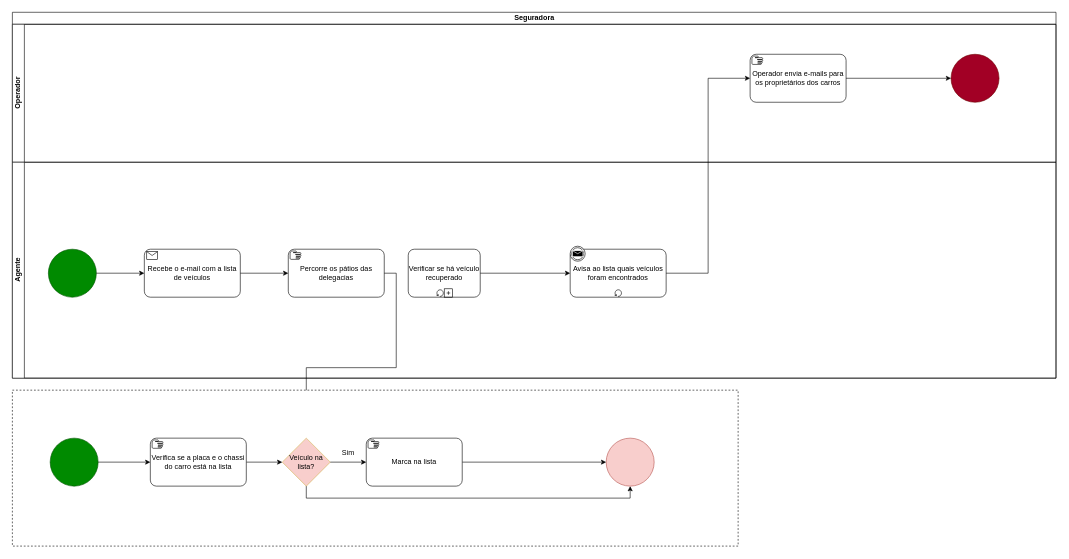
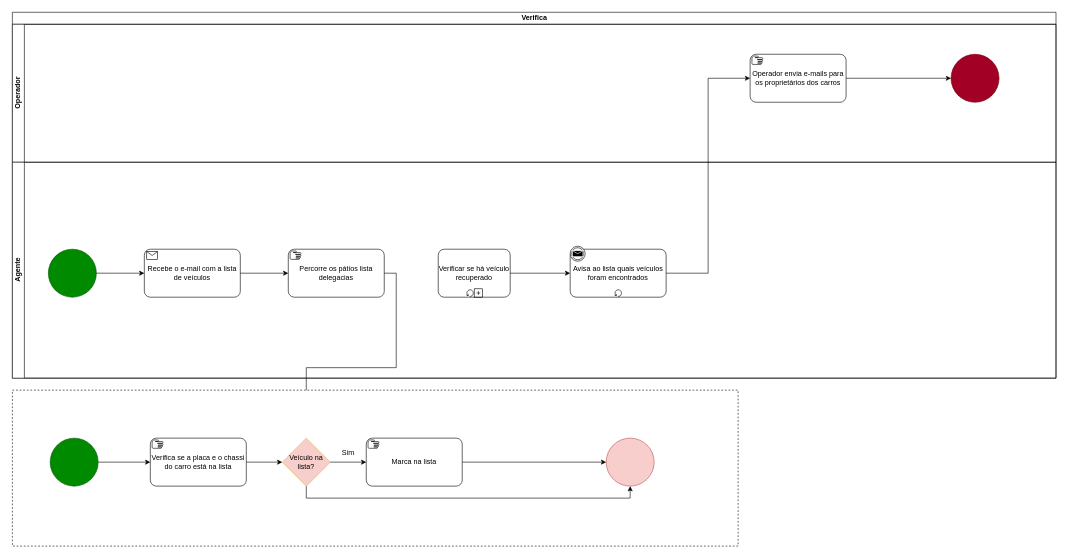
node "Seguradora": label "Seguradora" -> "Verifica"
node "Percorre os pátios das delegacias": label "Percorre os pátios das delegacias" -> "Percorre os pátios lista delegacias"
node "Verificar se há veículo recuperado": moved (444, 273) -> (474, 273)
